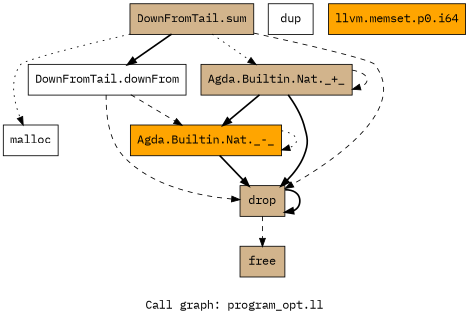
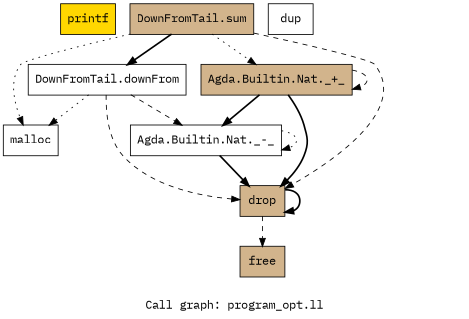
node "printf": added
node "llvm.memset.p0.i64": removed
edge "DownFromTail.downFrom" -> "malloc": added
node "Agda.Builtin.Nat._-_": fillcolor orange -> white
